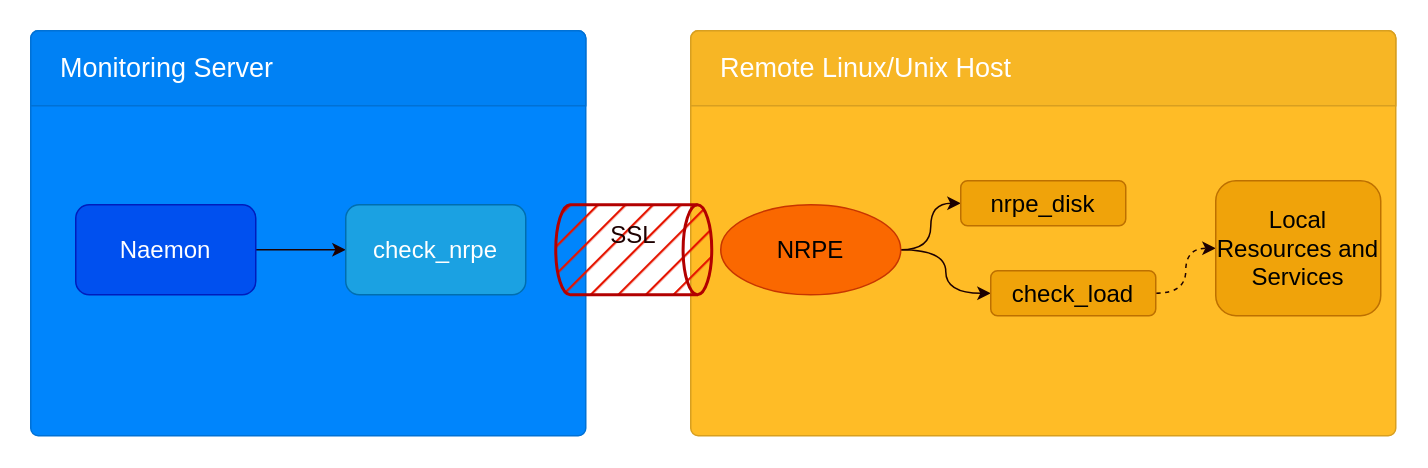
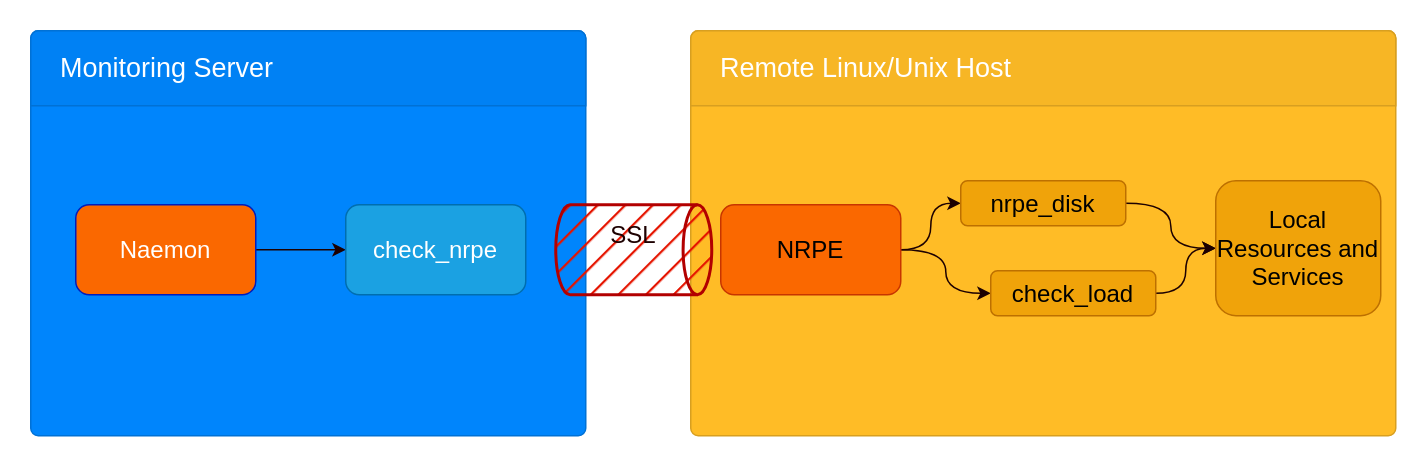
edge "nrpe_disk" -> "Local Resources and Services": added
node "Naemon": fillcolor #0050ef -> #fa6800
node "NRPE": shape ellipse -> rounded rectangle
edge "check_load" -> "Local Resources and Services": style dashed -> solid
